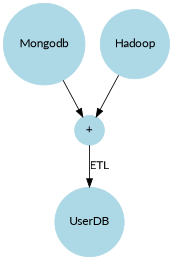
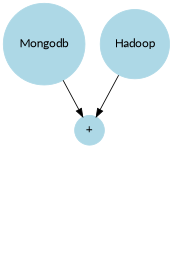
node "UserDB": removed
